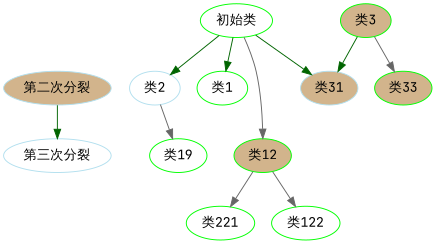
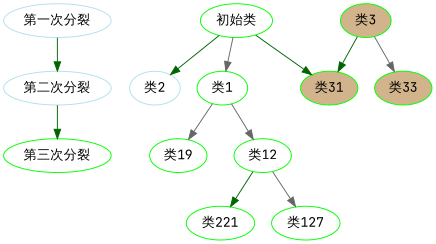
node "第一次分裂": added
edge "初始类" -> "类1": color darkgreen -> gray40
edge "初始类" -> "类12": now "类1" -> "类12"
node "第二次分裂": fillcolor tan -> white
node "类31": color lightblue2 -> green
edge "类2" -> "类19": now "类1" -> "类19"
node "第三次分裂": color lightblue2 -> green
node "类12": fillcolor tan -> white
edge "类12" -> "类221": color gray40 -> darkgreen
node "类122": label "类122" -> "类127"
